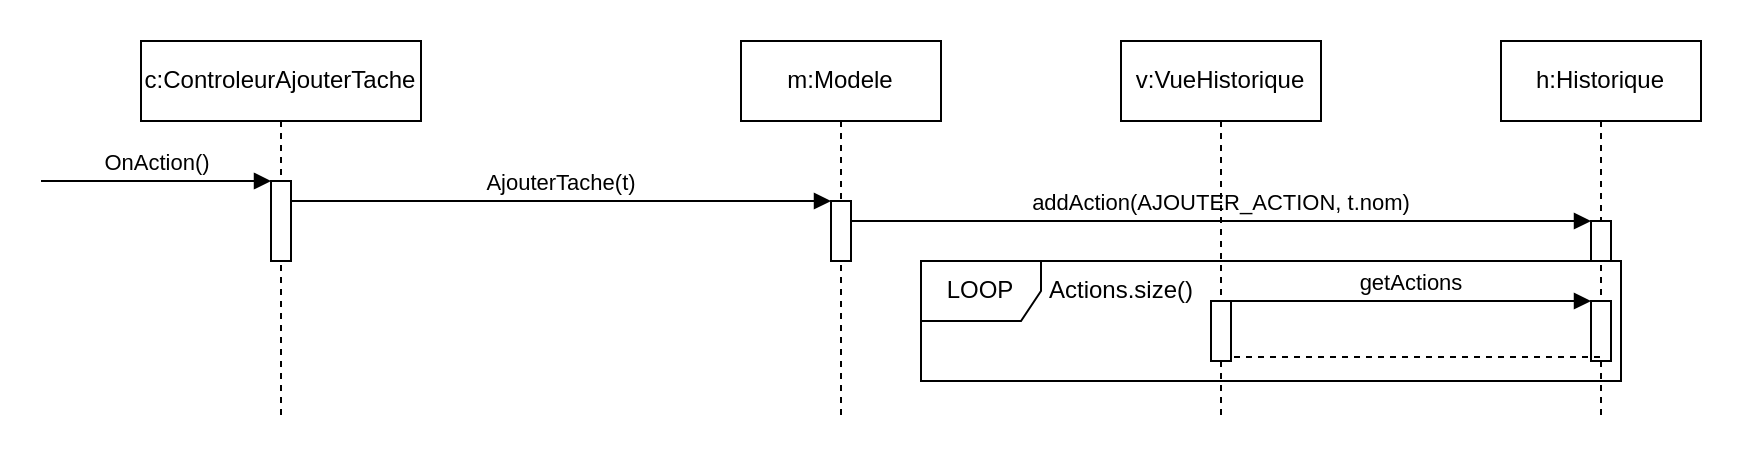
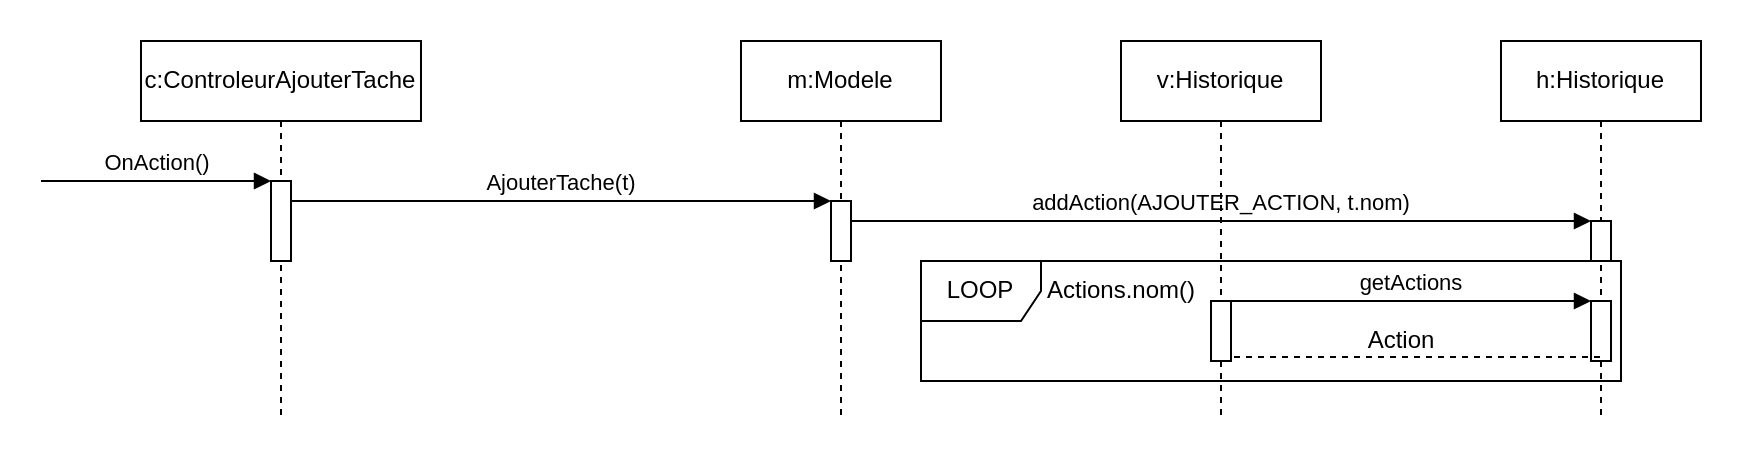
node "v:VueHistorique": label "v:VueHistorique" -> "v:Historique"
node "Actions.size()": label "Actions.size()" -> "Actions.nom()"
node "Action": added
